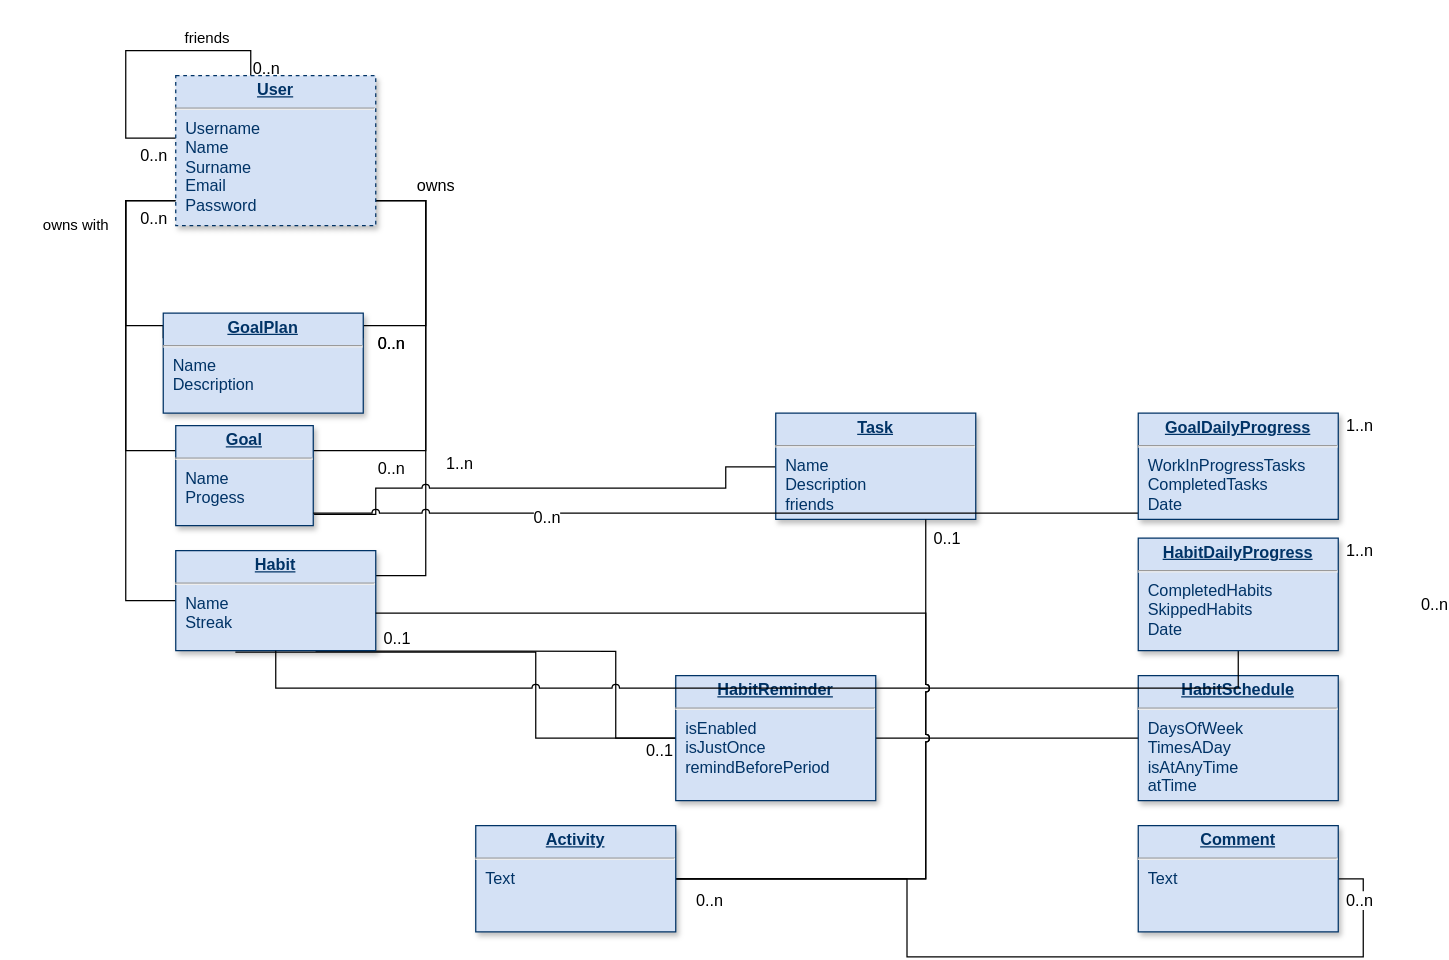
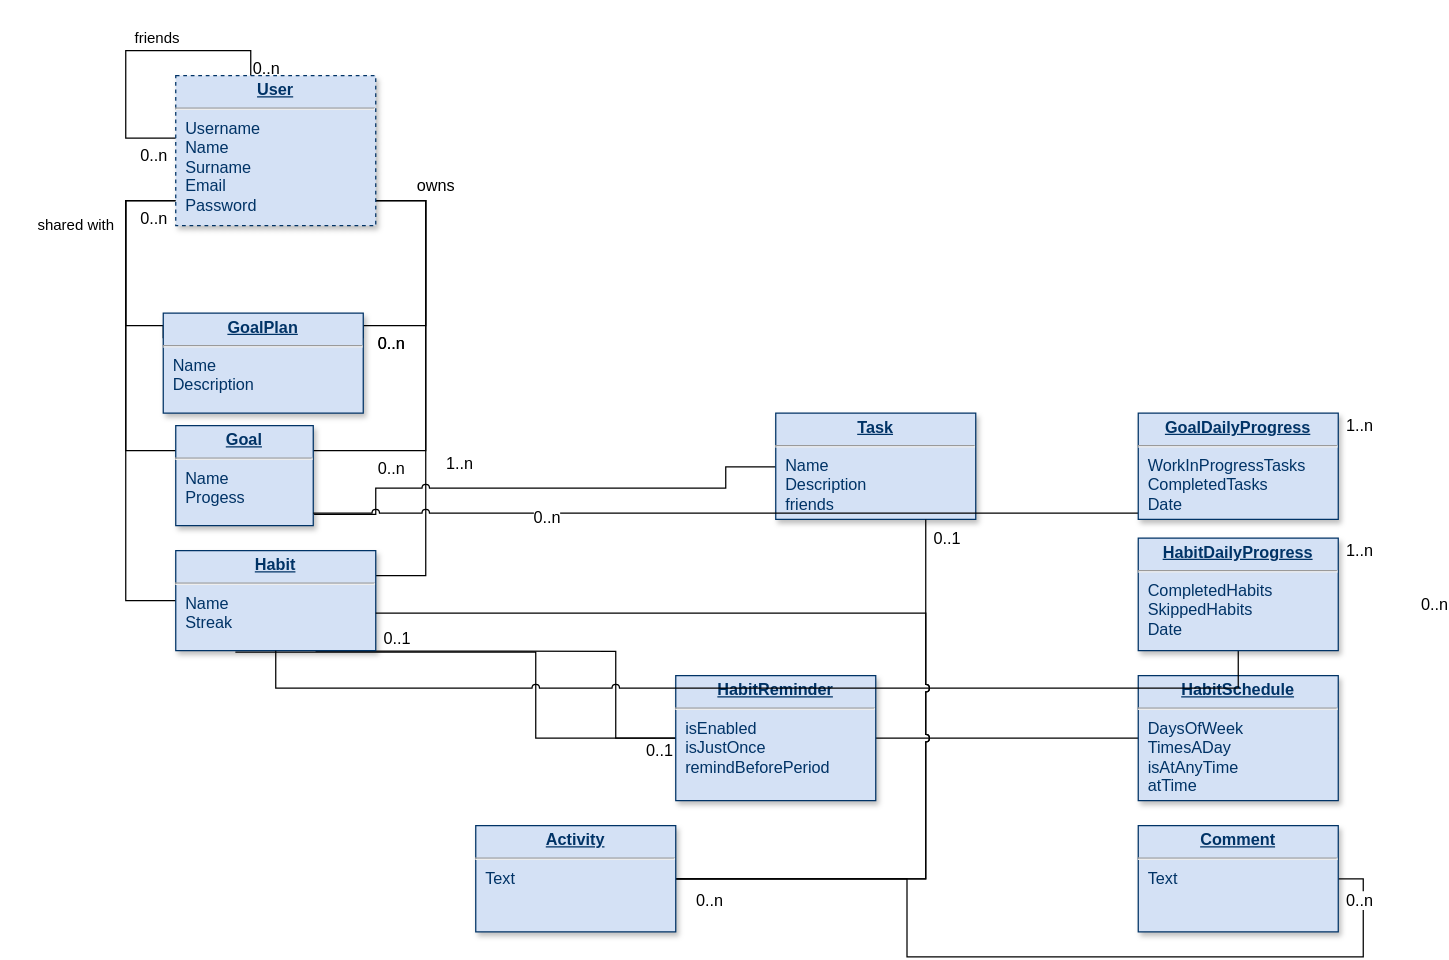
node "friends": moved (207, 38) -> (157, 38)
node "owns with": label "owns with" -> "shared with"
